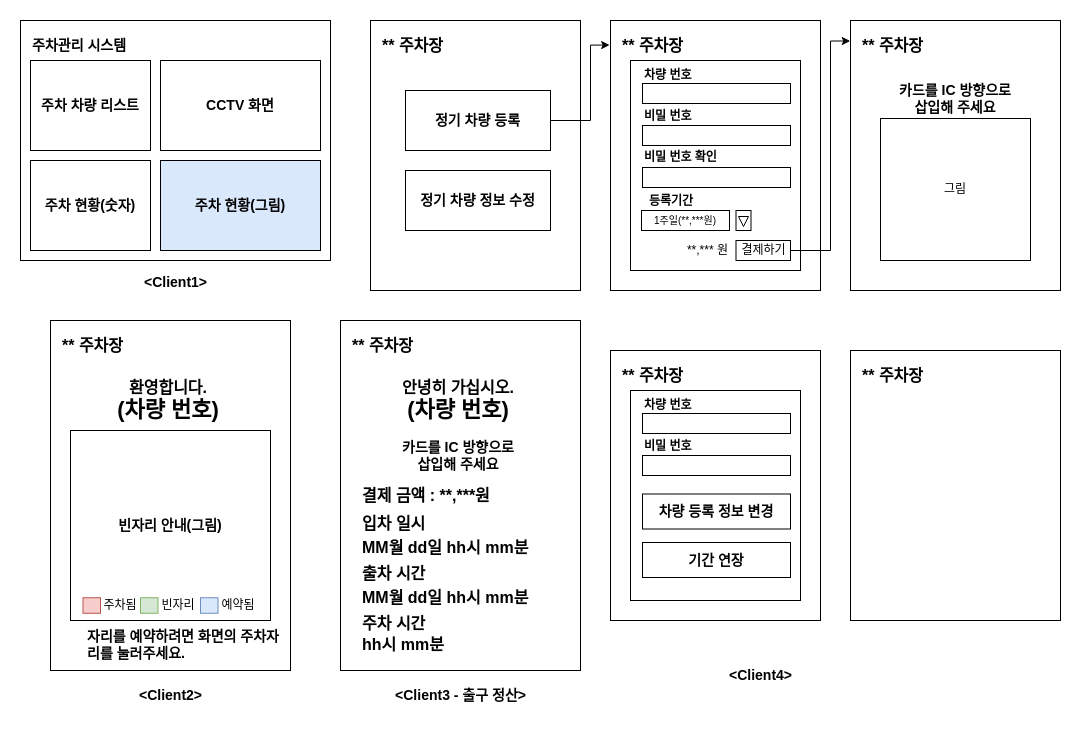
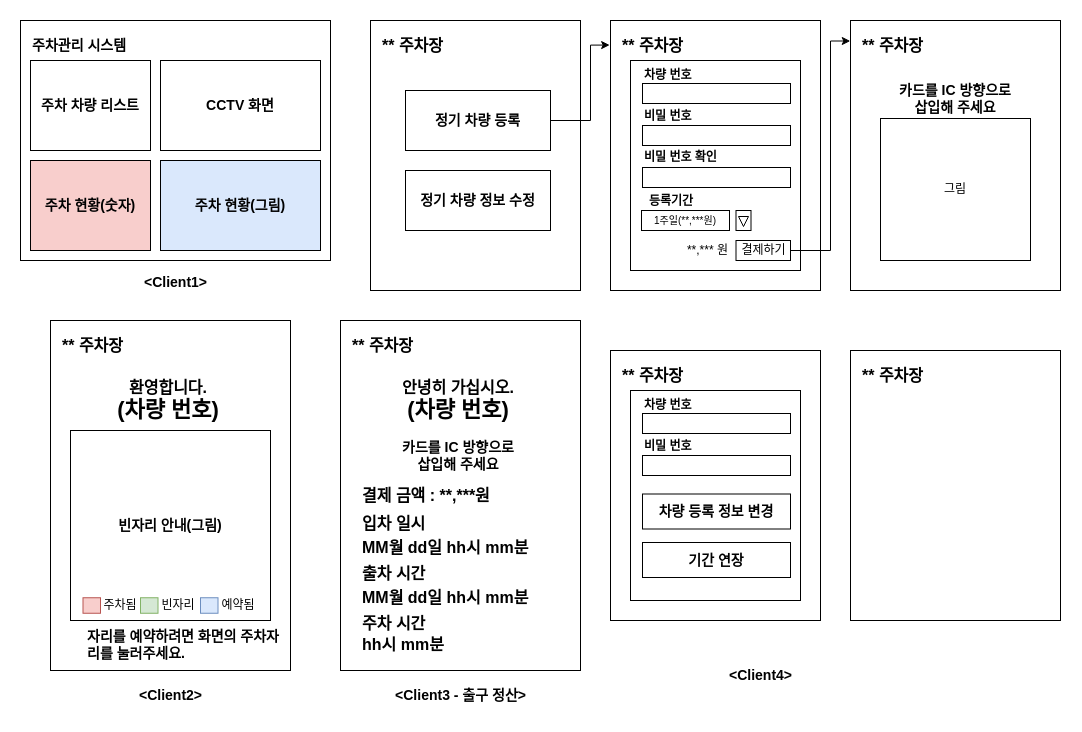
node "주차 현황(숫자)": fillcolor #ffffff -> #f8cecc
